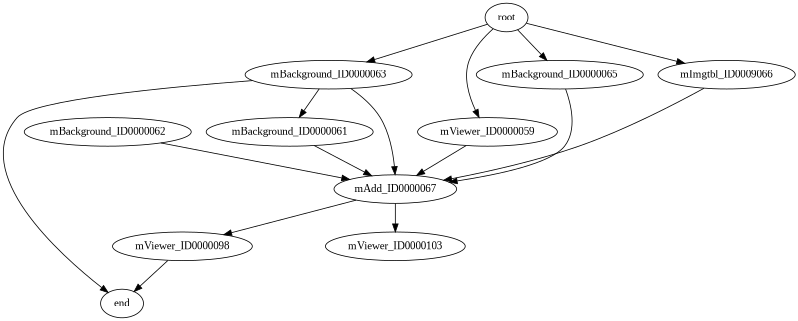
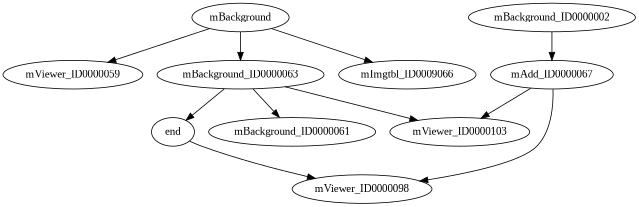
node "root": label "root" -> "mBackground"
node "mBackground_ID0000065": removed
edge "mBackground_ID0000063" -> "mAdd_ID0000067": now "mBackground_ID0000063" -> "mViewer_ID0000103"
node "mBackground_ID0000062": label "mBackground_ID0000062" -> "mBackground_ID0000002"
edge "mImgtbl_ID0009066" -> "mAdd_ID0000067": removed
edge "mViewer_ID0000059" -> "mAdd_ID0000067": removed
edge "mBackground_ID0000061" -> "mAdd_ID0000067": removed
edge "mViewer_ID0000098" -> "end": reversed
